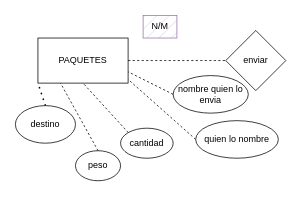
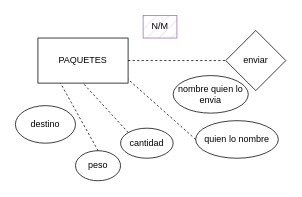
edge "PAQUETES" -- "nombre quien lo envia": removed
edge "PAQUETES" -- "destino": removed
